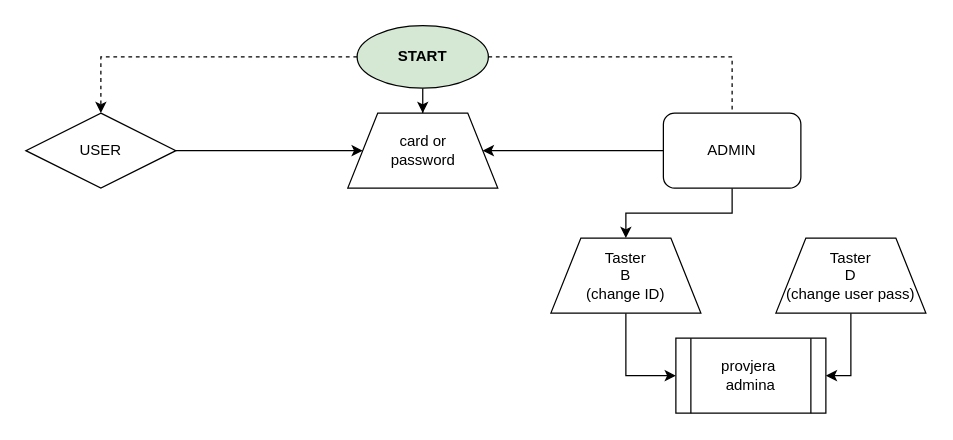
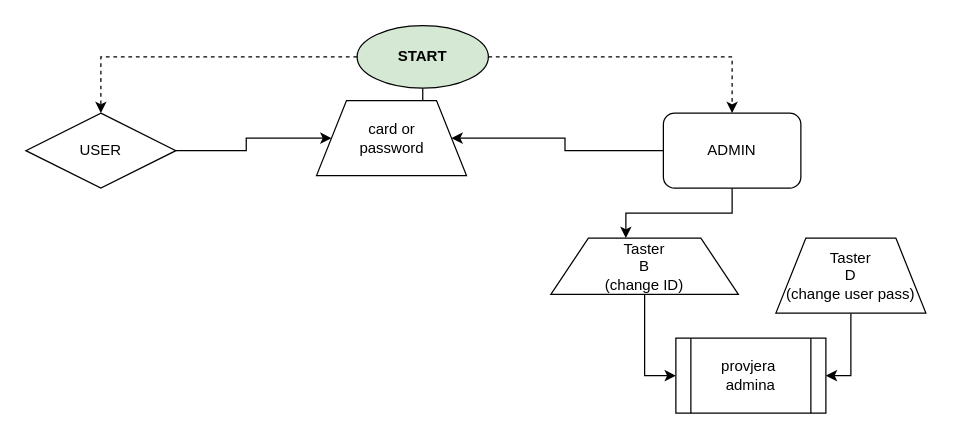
edge "START" -- "ADMIN": arrowhead none -> classic
node "card or password": moved (423, 151) -> (391, 138)
node "Taster B (change ID)": size 150x75 -> 188x56
